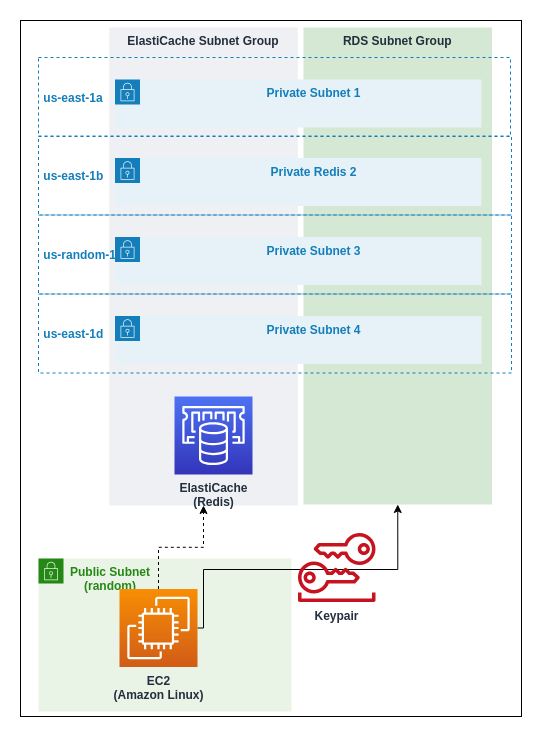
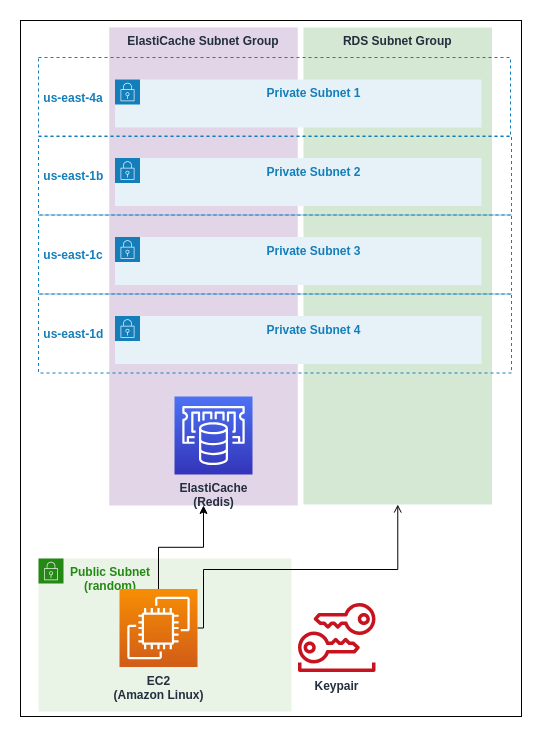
node "ElastiCache Subnet Group": fillcolor #eff0f3 -> #e1d5e7
node "us-east-1a": label "us-east-1a" -> "us-east-4a"
node "Private Redis 2": label "Private Redis 2" -> "Private Subnet 2"
node "us-random-1c": label "us-random-1c" -> "us-east-1c"
edge "EC2 (Amazon Linux)" -> "RDS Subnet Group": arrowhead classic -> open
edge "EC2 (Amazon Linux)" -> "ElastiCache Subnet Group": style dashed -> solid
node "Keypair": moved (337, 568) -> (337, 638)
